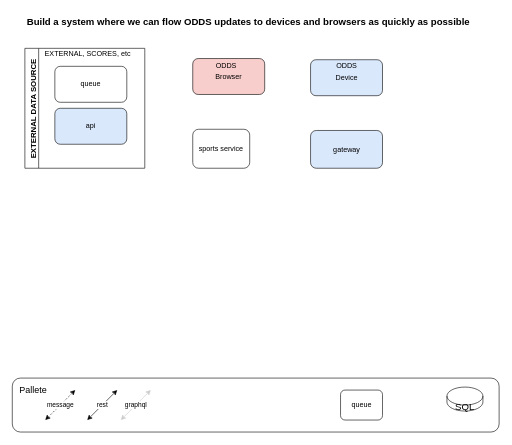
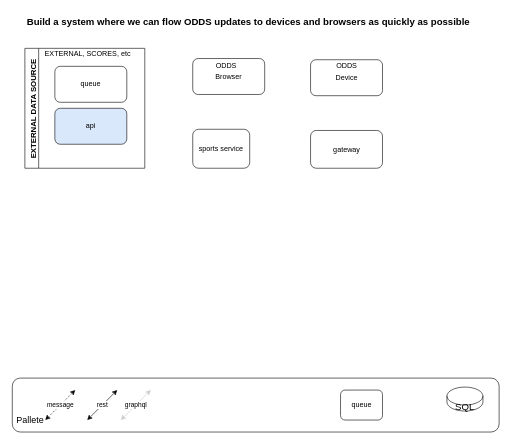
node "Browser": fillcolor #f8cecc -> #ffffff
node "Device": fillcolor #dae8fc -> #ffffff
node "gateway": fillcolor #dae8fc -> #ffffff
node "Pallete": moved (33, 390) -> (30, 420)
